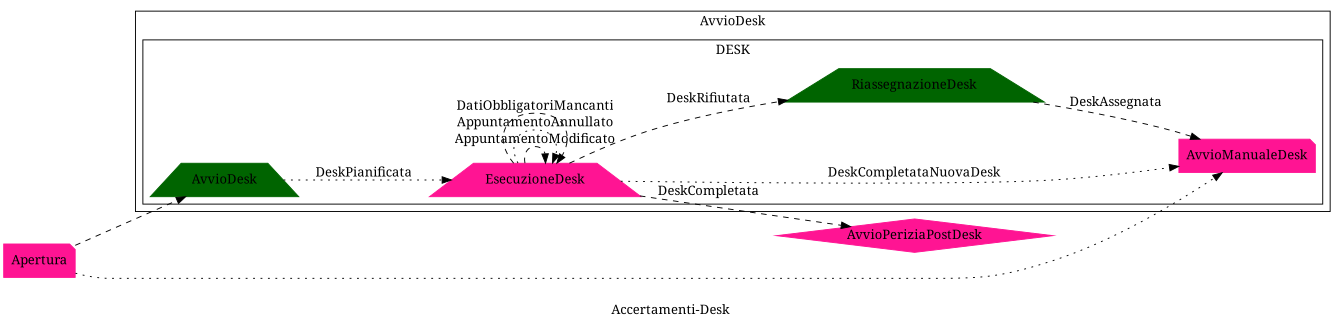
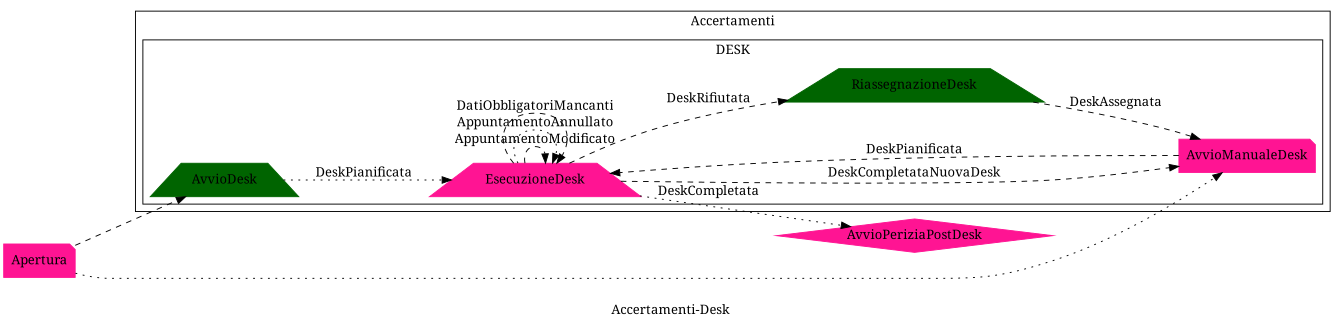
cluster "AvvioDesk": label "AvvioDesk" -> "Accertamenti"
edge "AvvioManualeDesk" -> "EsecuzioneDesk": added, label "DeskPianificata"
edge "EsecuzioneDesk" -> "AvvioManualeDesk": style dotted -> dashed
edge "EsecuzioneDesk" -> "AvvioPeriziaPostDesk": style dashed -> dotted
